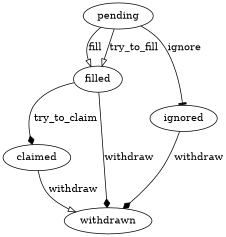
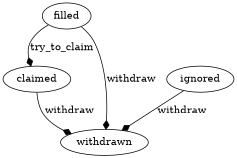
node "pending": removed
edge "claimed" -> "withdrawn": arrowhead onormal -> diamond
